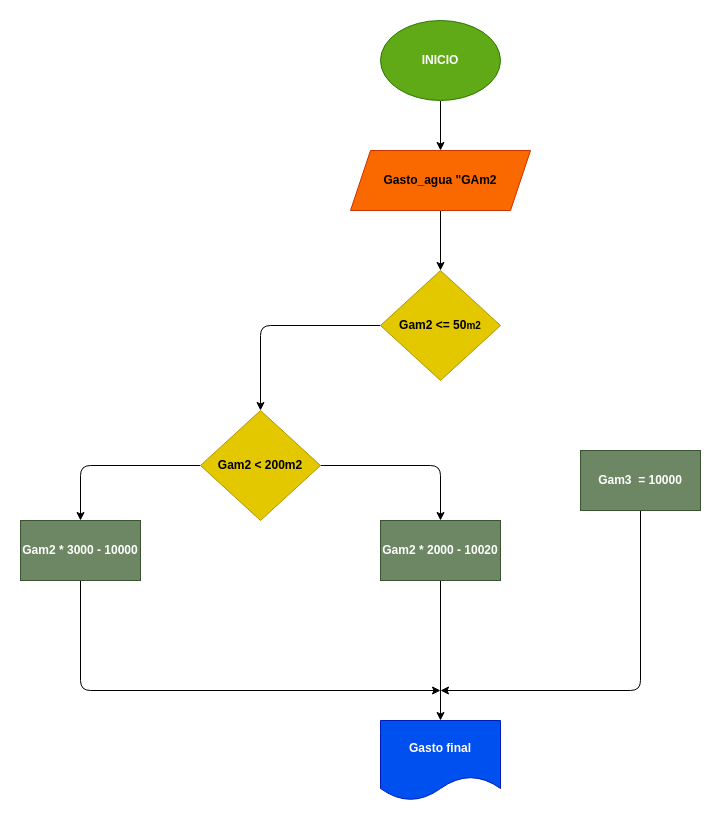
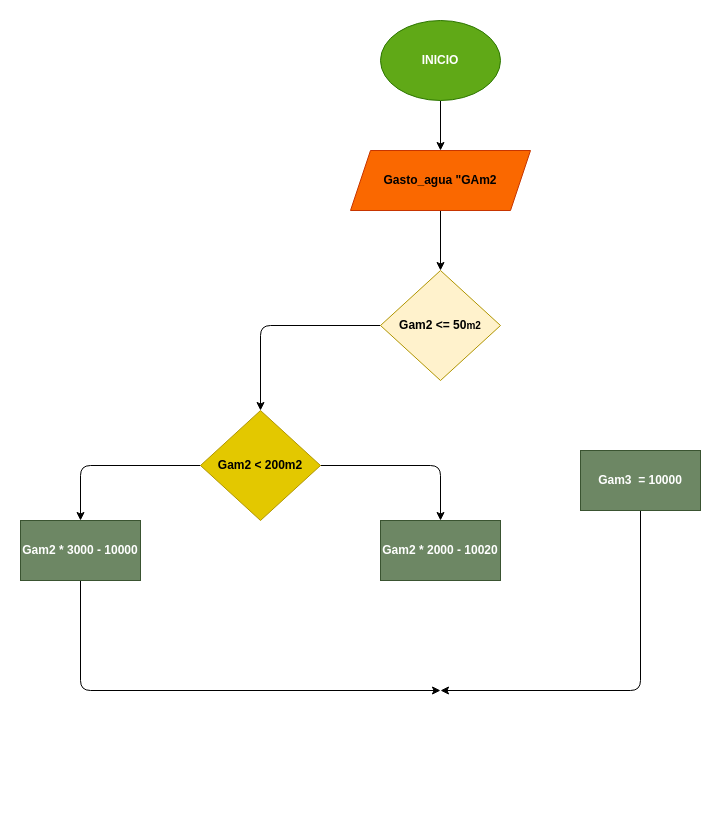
node "Gam2 <= 50m2": fillcolor #e3c800 -> #fff2cc
edge "Gam2 * 2000 - 10020" -> "Gasto final": removed
node "Gasto final": removed
